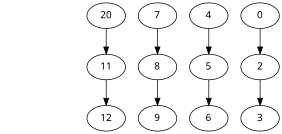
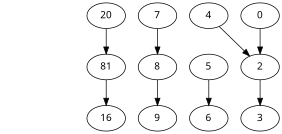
edge "4" -> "5": now "4" -> "2"
node "11": label "11" -> "81"
node "12": label "12" -> "16"
